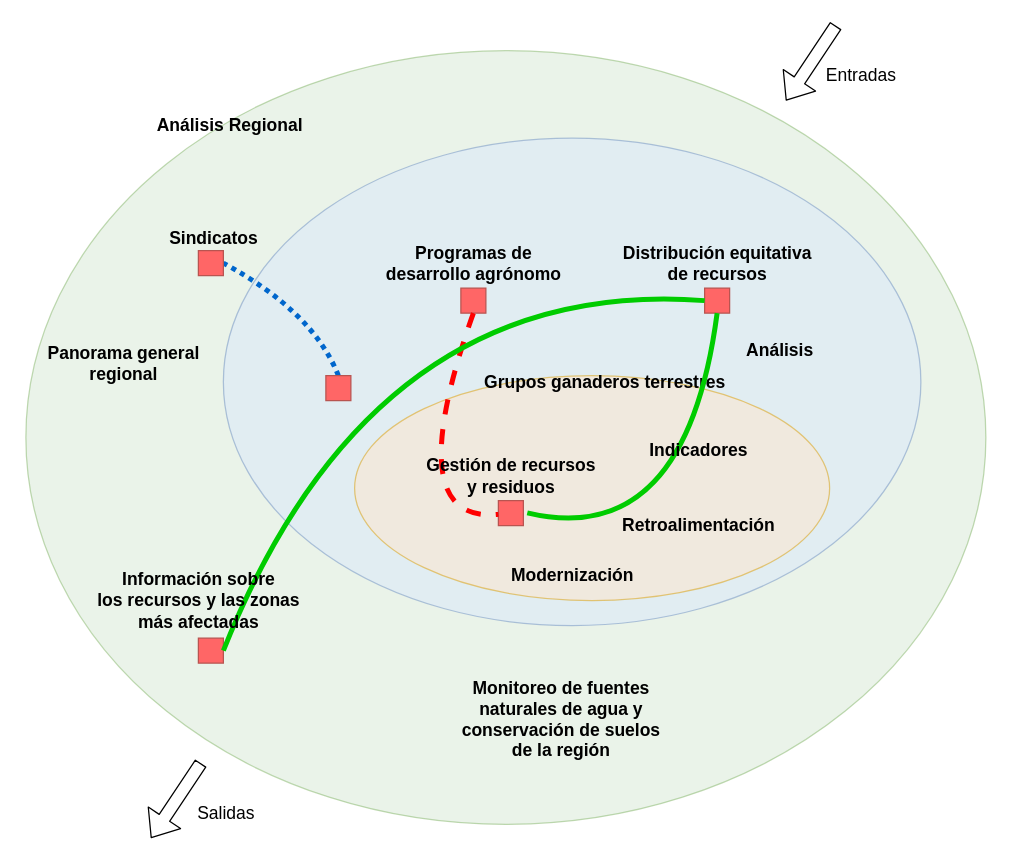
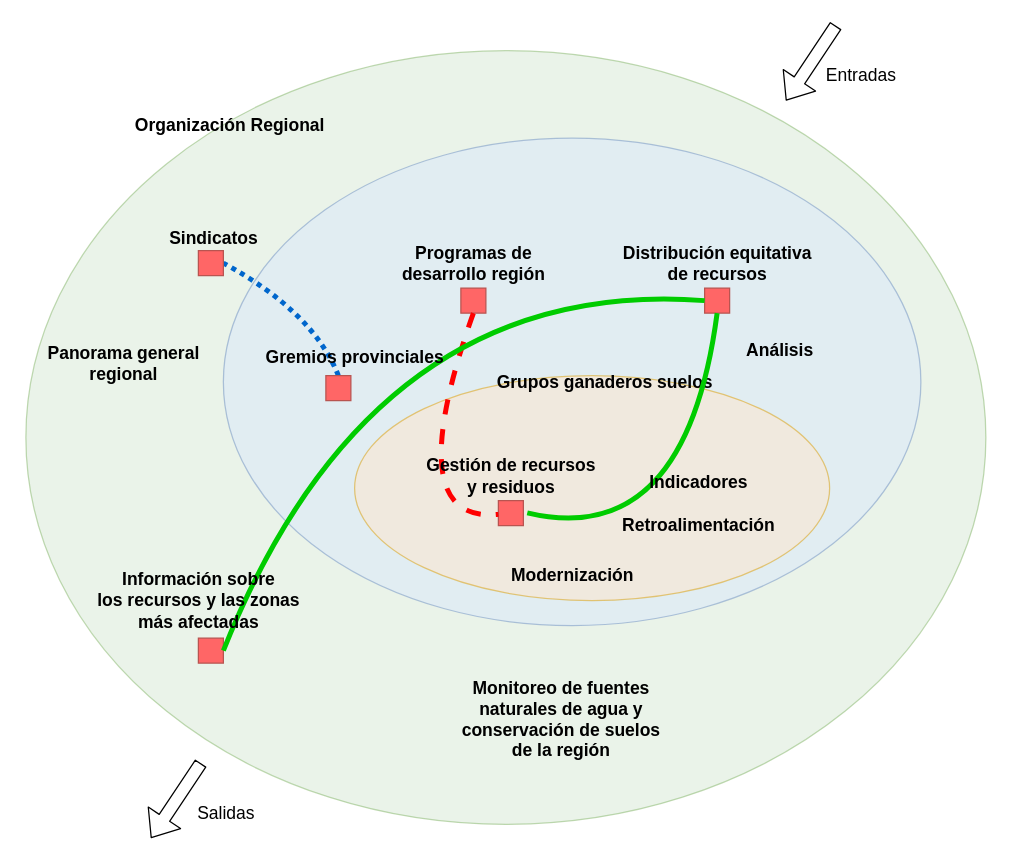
node "Análisis Regional": label "Análisis Regional" -> "Organización Regional"
node "Programas de desarrollo agrónomo": label "Programas de desarrollo agrónomo" -> "Programas de desarrollo región"
node "Gremios provinciales": added
node "Grupos ganaderos terrestres": label "Grupos ganaderos terrestres" -> "Grupos ganaderos suelos"
node "Indicadores": moved (698, 450) -> (698, 481)
